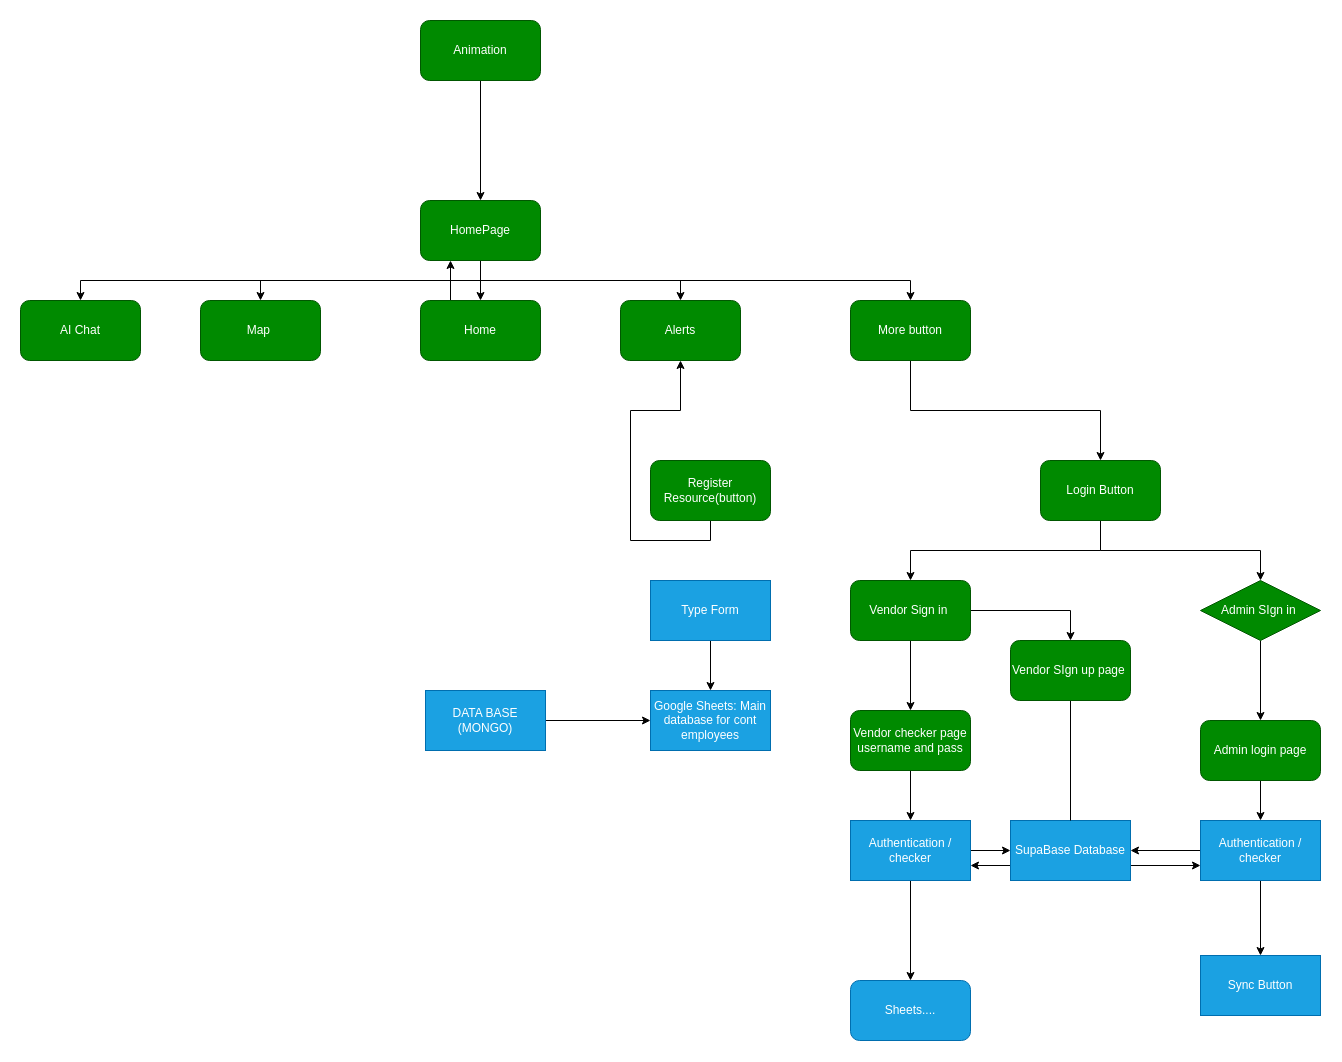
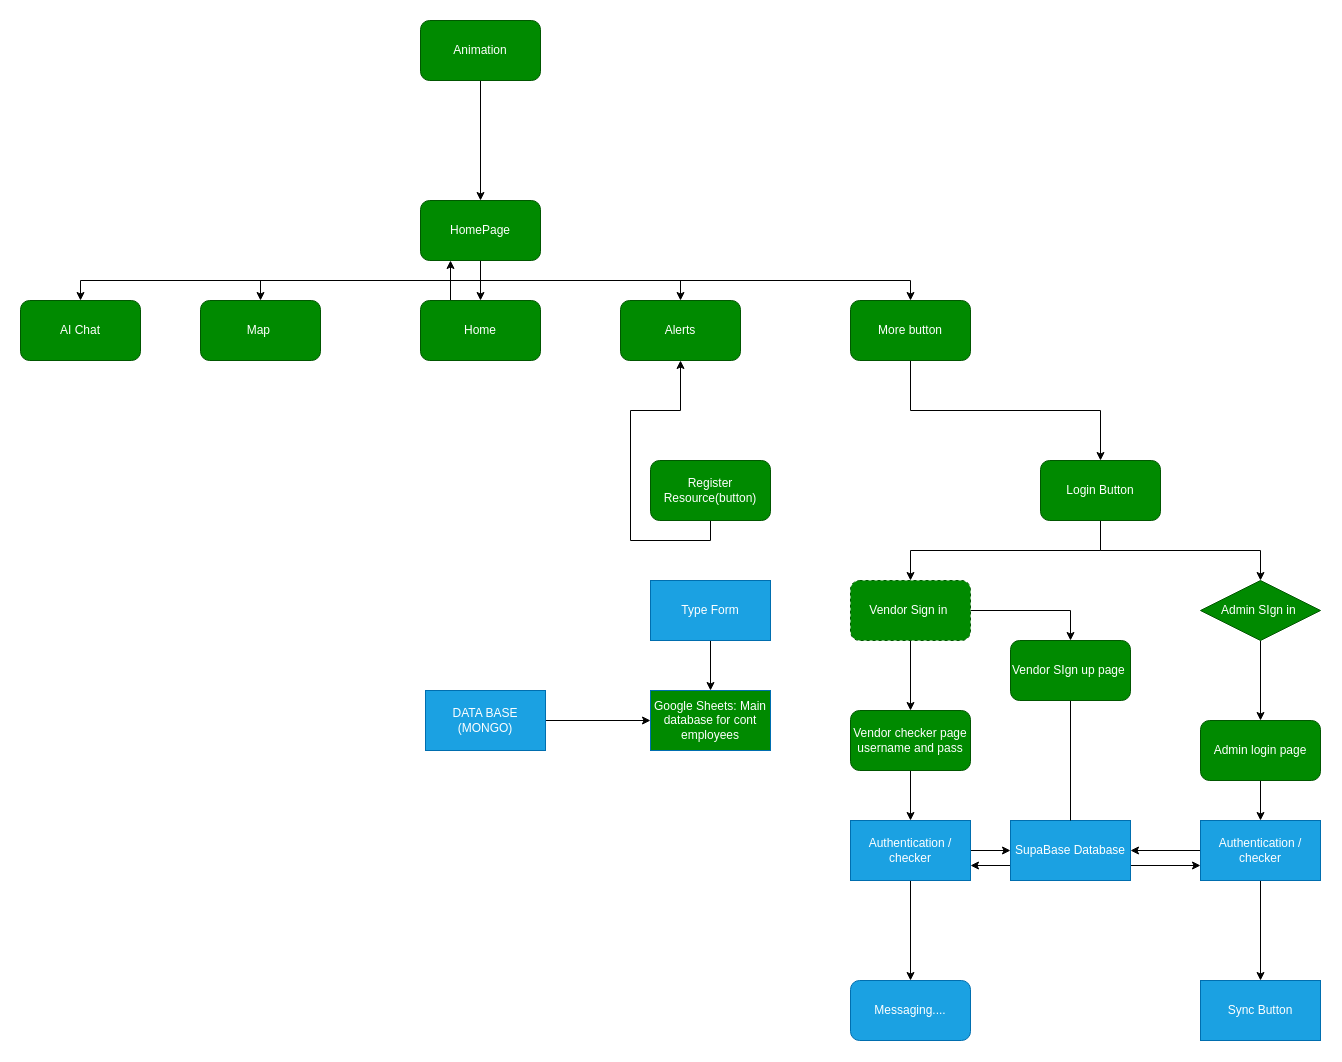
node "Vendor Sign in": style solid -> dashed
node "Google Sheets: Main database for cont employees": fillcolor #1ba1e2 -> #008a00
node "Sync Button": moved (1261, 986) -> (1261, 1011)
node "Sheets....": label "Sheets...." -> "Messaging...."
